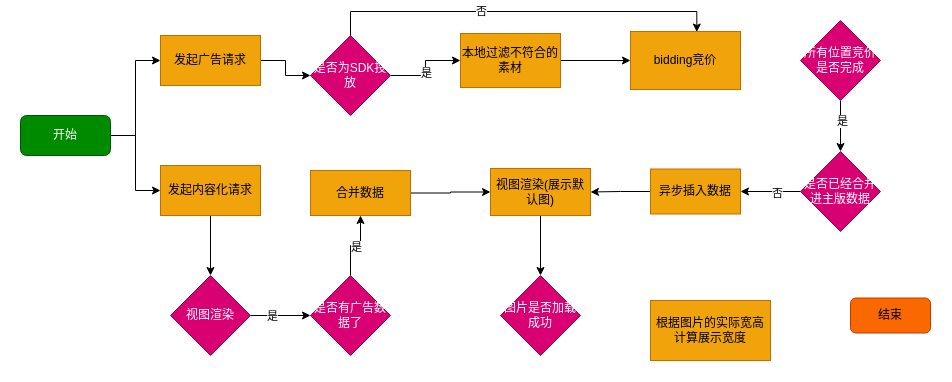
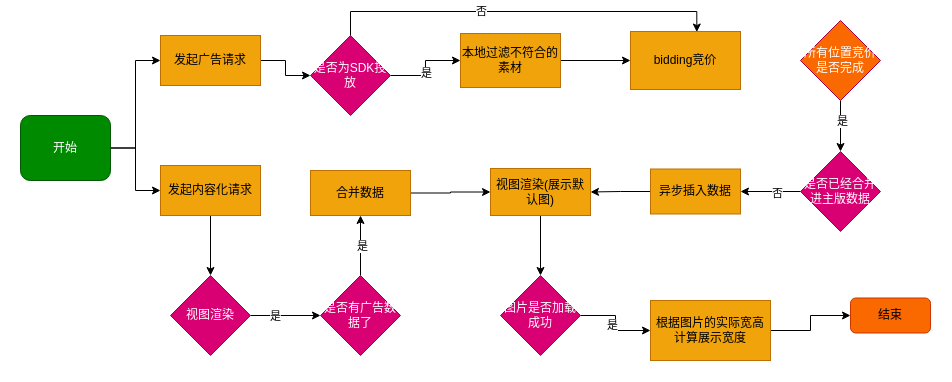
node "所有位置竞价是否完成": fillcolor #d80073 -> #fa6800
node "开始": size 90x40 -> 90x65
node "是否有广告数据了": moved (351, 316) -> (361, 316)
edge "图片是否加载成功" -> "根据图片的实际宽高计算展示宽度": added, label "是"
edge "根据图片的实际宽高计算展示宽度" -> "结束": added
